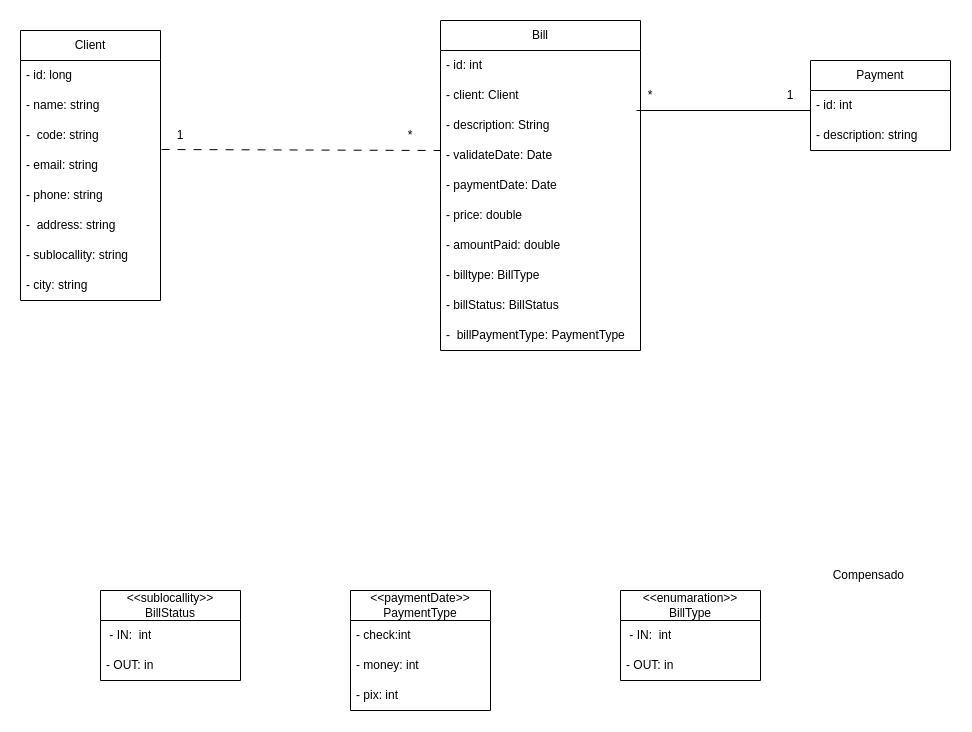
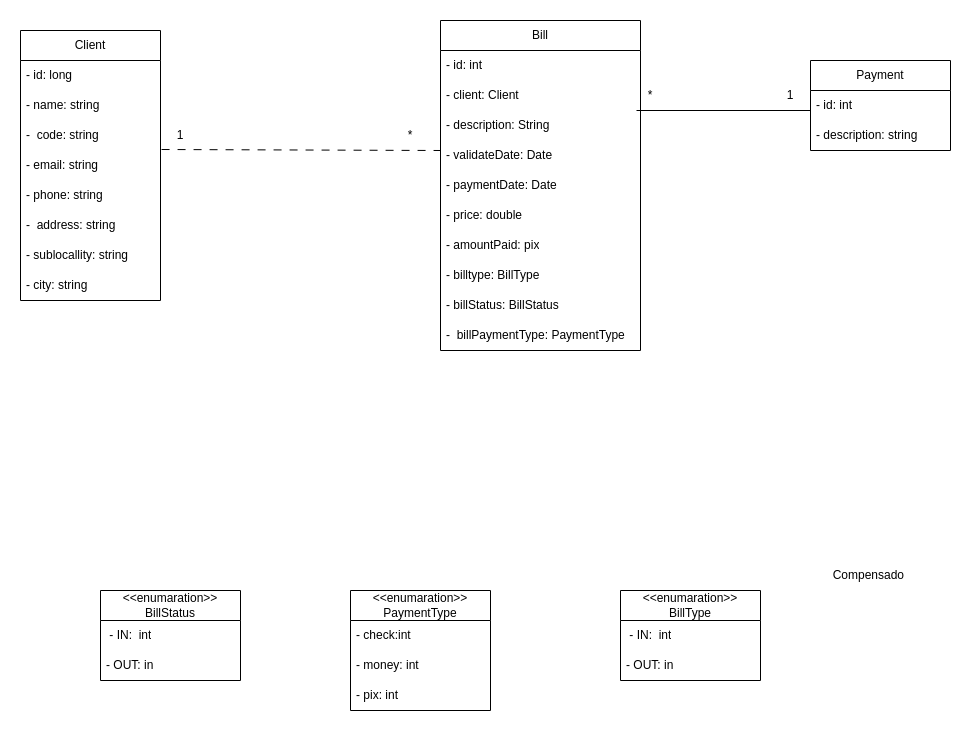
node "- amountPaid: double": label "- amountPaid: double" -> "- amountPaid: pix"
node "<<sublocallity>> BillStatus": label "<<sublocallity>> BillStatus" -> "<<enumaration>> BillStatus"
node "<<paymentDate>> PaymentType": label "<<paymentDate>> PaymentType" -> "<<enumaration>> PaymentType"
